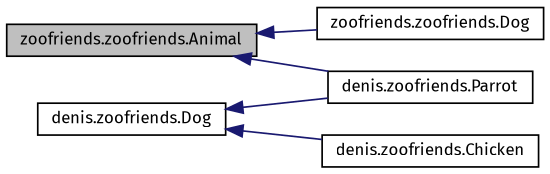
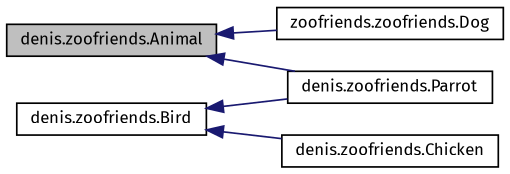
node "zoofriends.zoofriends.Animal": label "zoofriends.zoofriends.Animal" -> "denis.zoofriends.Animal"
node "denis.zoofriends.Dog": label "denis.zoofriends.Dog" -> "denis.zoofriends.Bird"
